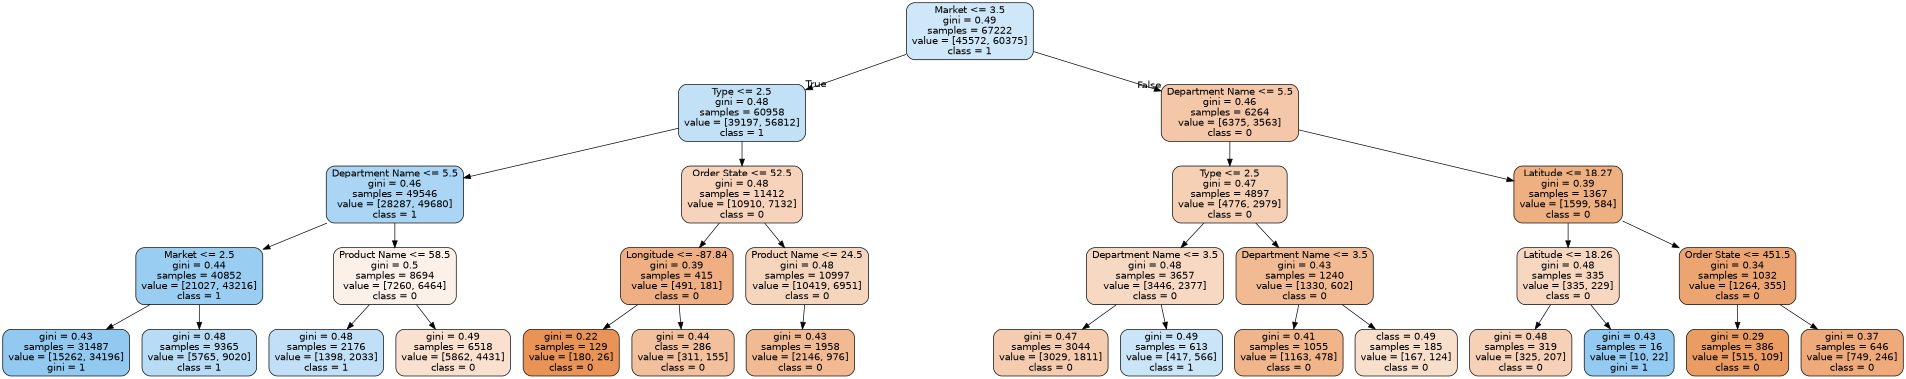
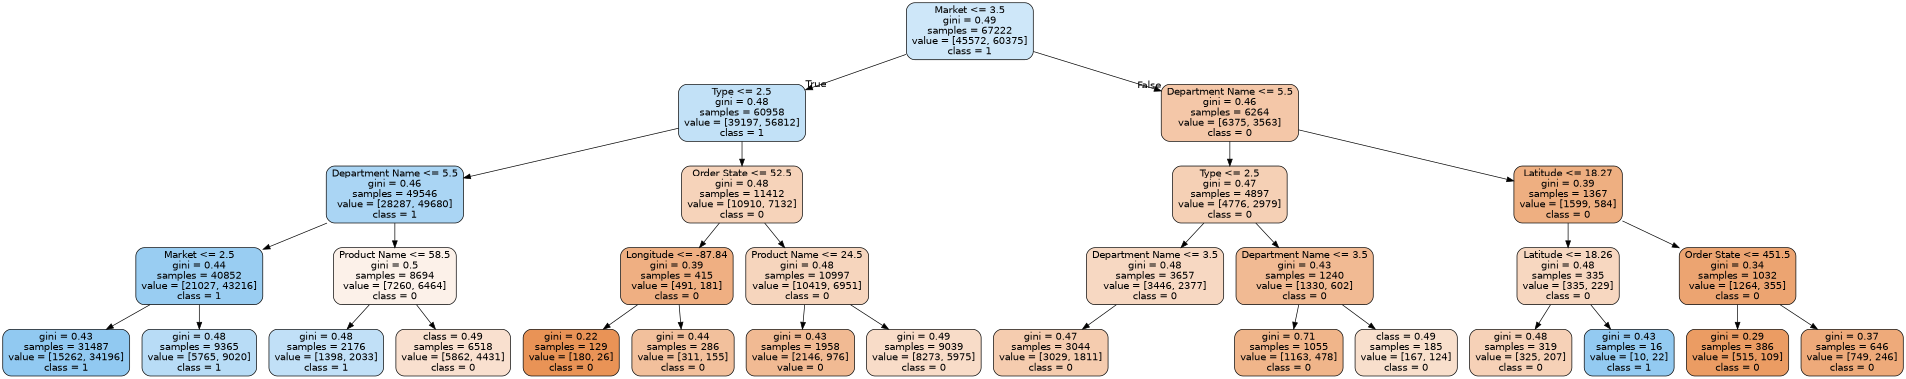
node "gini = 0.43 samples = 31487 value = [15262, 34196] gini = 1": label "gini = 0.43 samples = 31487 value = [15262, 34196] gini = 1" -> "gini = 0.43 samples = 31487 value = [15262, 34196] class = 1"
node "gini = 0.49 samples = 6518 value = [5862, 4431] class = 0": label "gini = 0.49 samples = 6518 value = [5862, 4431] class = 0" -> "class = 0.49 samples = 6518 value = [5862, 4431] class = 0"
node "gini = 0.44 class = 286 value = [311, 155] class = 0": label "gini = 0.44 class = 286 value = [311, 155] class = 0" -> "gini = 0.44 samples = 286 value = [311, 155] class = 0"
node "gini = 0.43 samples = 1958 value = [2146, 976] class = 0": label "gini = 0.43 samples = 1958 value = [2146, 976] class = 0" -> "gini = 0.43 samples = 1958 value = [2146, 976] value = 0"
node "gini = 0.49 samples = 9039 value = [8273, 5975] class = 0": added
node "gini = 0.49 samples = 613 value = [417, 566] class = 1": removed
node "gini = 0.41 samples = 1055 value = [1163, 478] class = 0": label "gini = 0.41 samples = 1055 value = [1163, 478] class = 0" -> "gini = 0.71 samples = 1055 value = [1163, 478] class = 0"
node "gini = 0.43 samples = 16 value = [10, 22] gini = 1": label "gini = 0.43 samples = 16 value = [10, 22] gini = 1" -> "gini = 0.43 samples = 16 value = [10, 22] class = 1"
